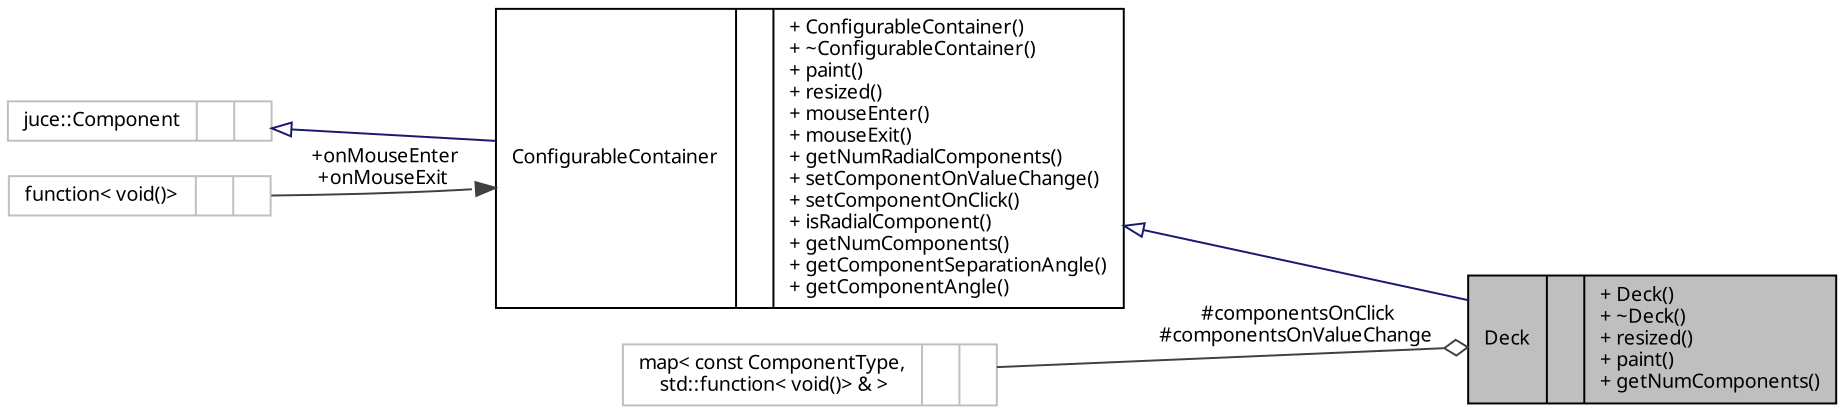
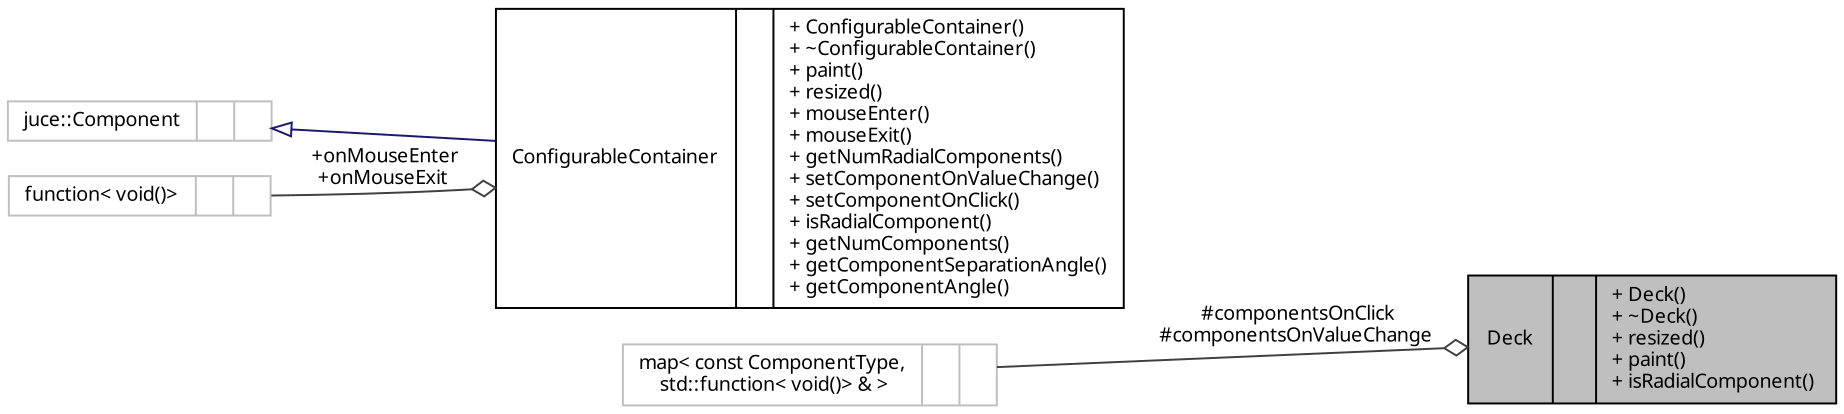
edge "function< void()>" -> "ConfigurableContainer": arrowhead normal -> odiamond
edge "Deck" -> "ConfigurableContainer": removed
node "Deck": text "+ getNumComponents()" -> "+ isRadialComponent()"
